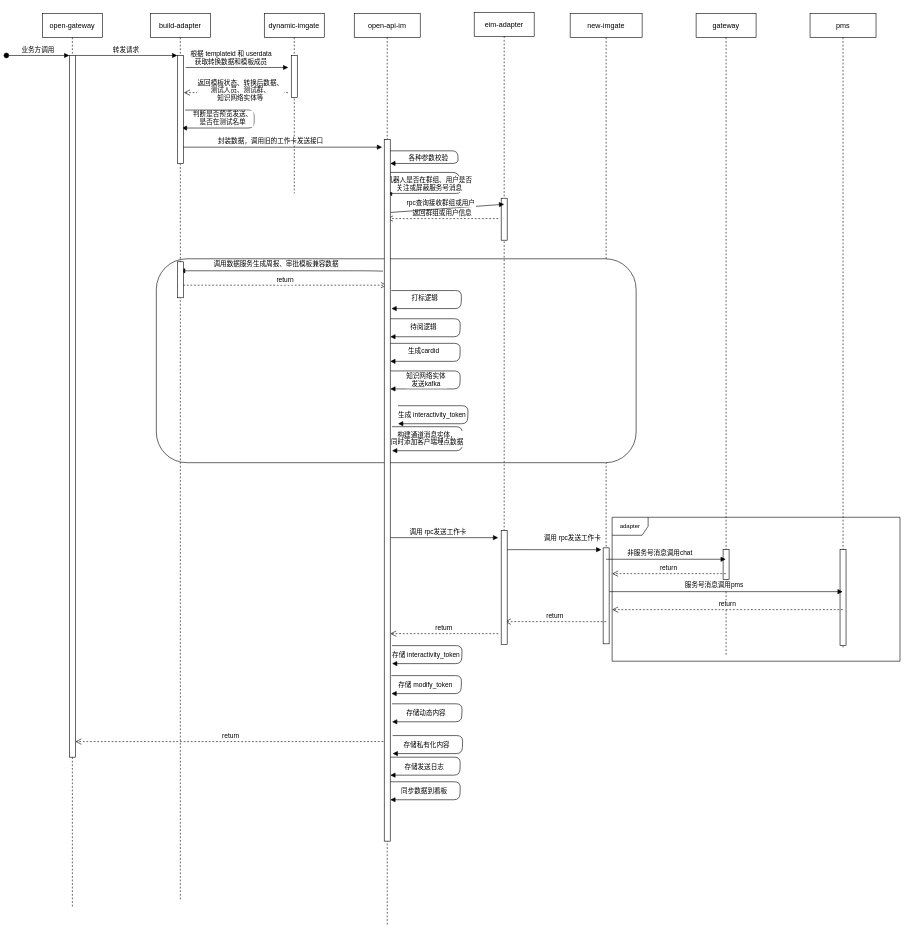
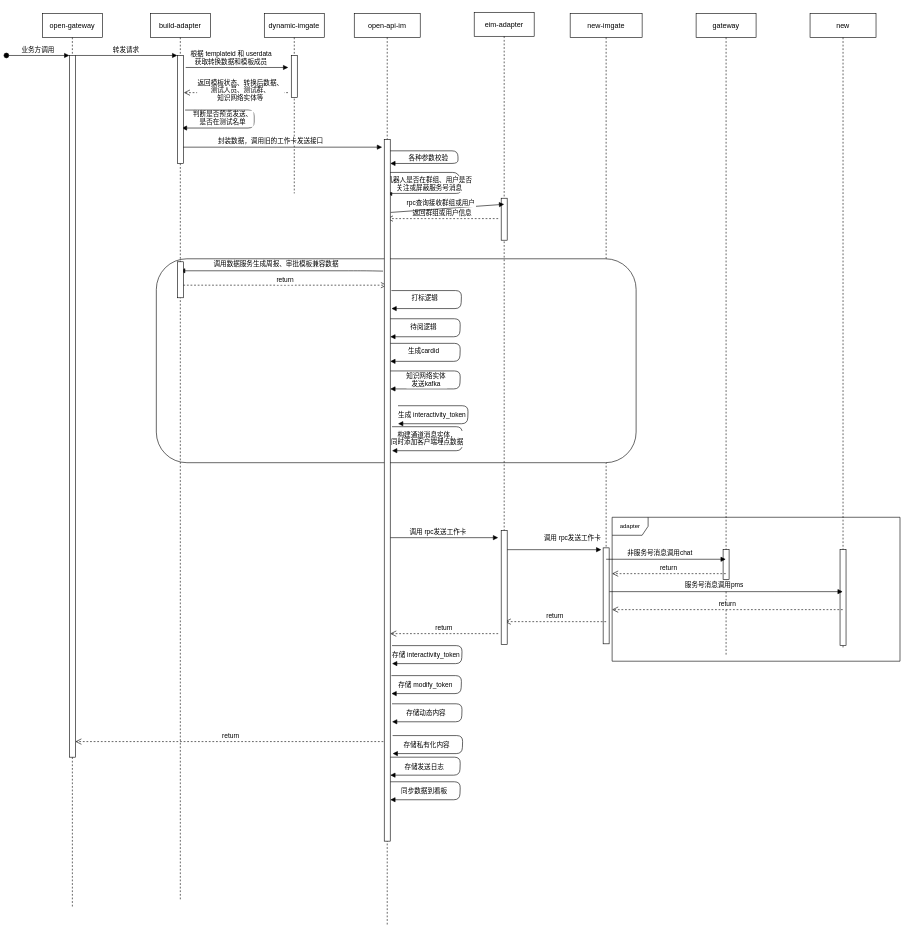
node "pms": label "pms" -> "new"
